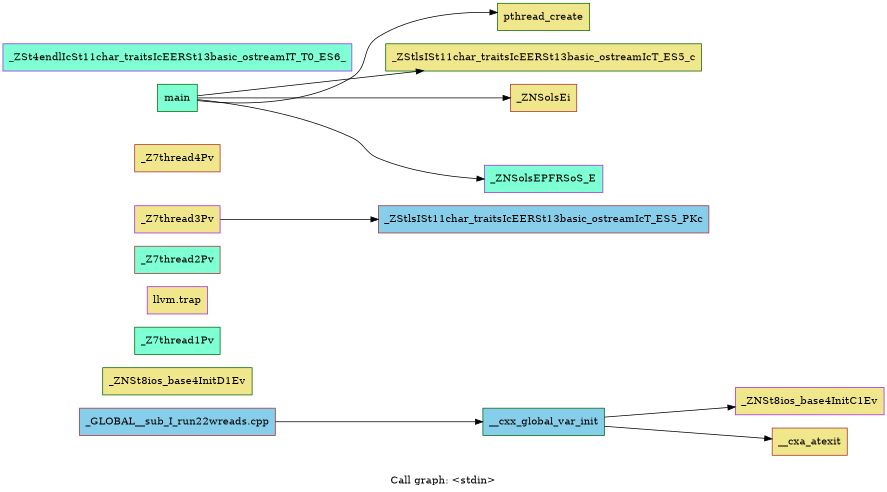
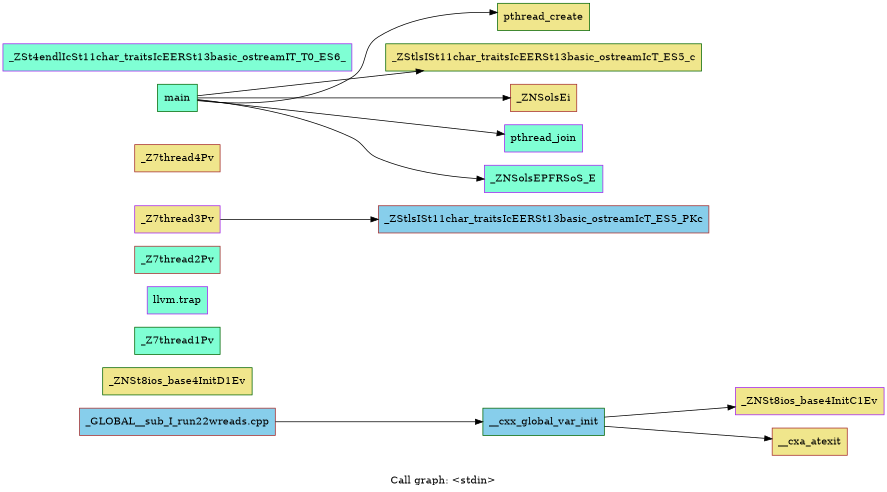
node "pthread_join": added
node "llvm.trap": fillcolor khaki -> aquamarine
